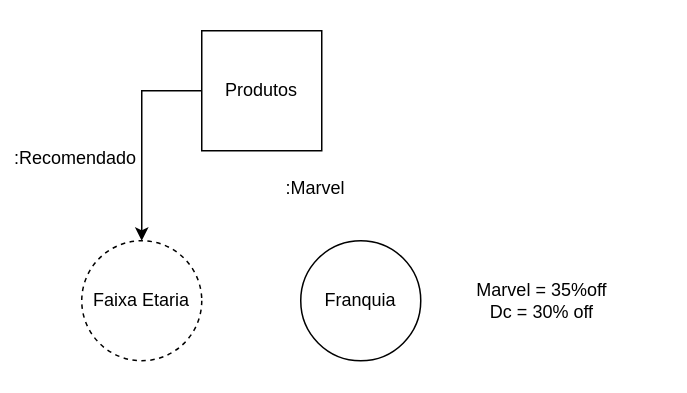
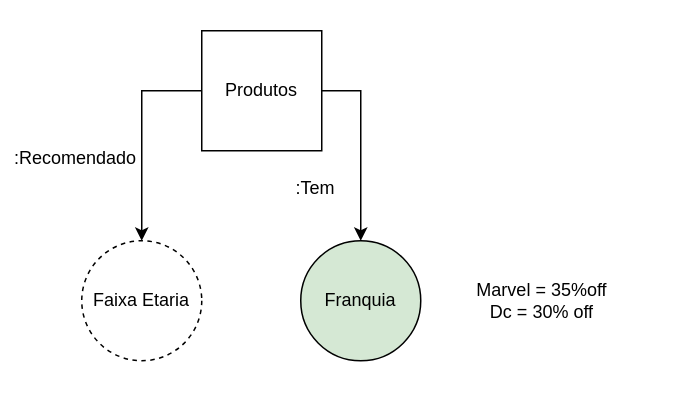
edge "Produtos" -> "Franquia": added
node ":Marvel": label ":Marvel" -> ":Tem"
node "Franquia": fillcolor #ffffff -> #d5e8d4
